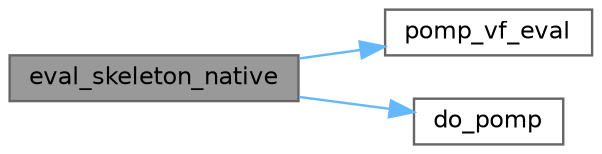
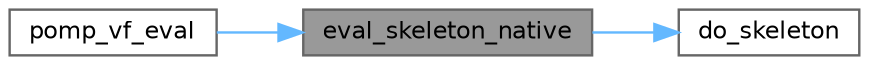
edge "eval_skeleton_native" -> "pomp_vf_eval": reversed
node "do_pomp": label "do_pomp" -> "do_skeleton"
